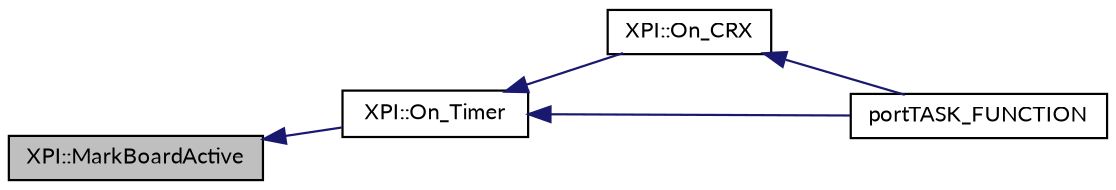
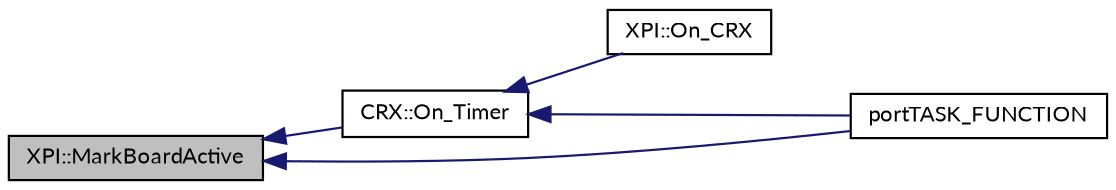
edge "portTASK_FUNCTION" -> "XPI::On_CRX": now "portTASK_FUNCTION" -> "XPI::MarkBoardActive"
node "XPI::On_Timer": label "XPI::On_Timer" -> "CRX::On_Timer"
